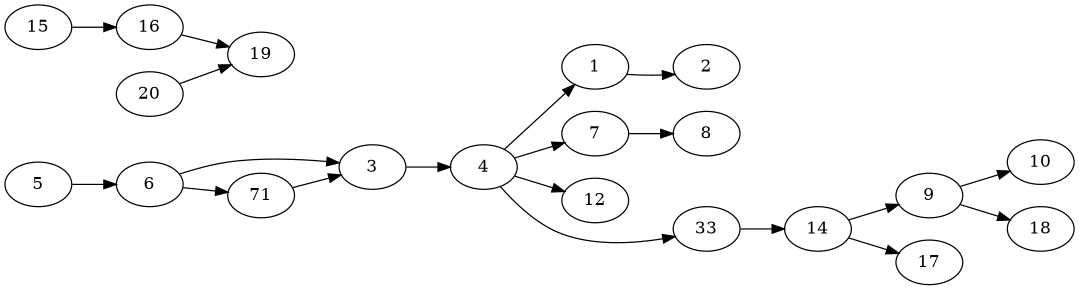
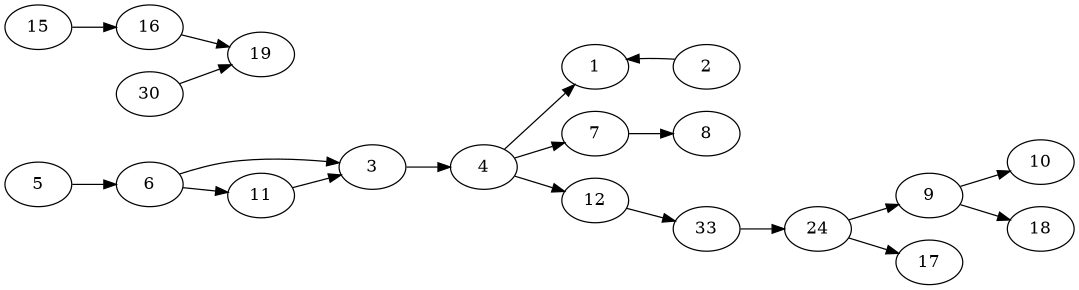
edge "1" -> "2": reversed
node "20": label "20" -> "30"
node "71": label "71" -> "11"
node "14": label "14" -> "24"
edge "4" -> "33": now "12" -> "33"
